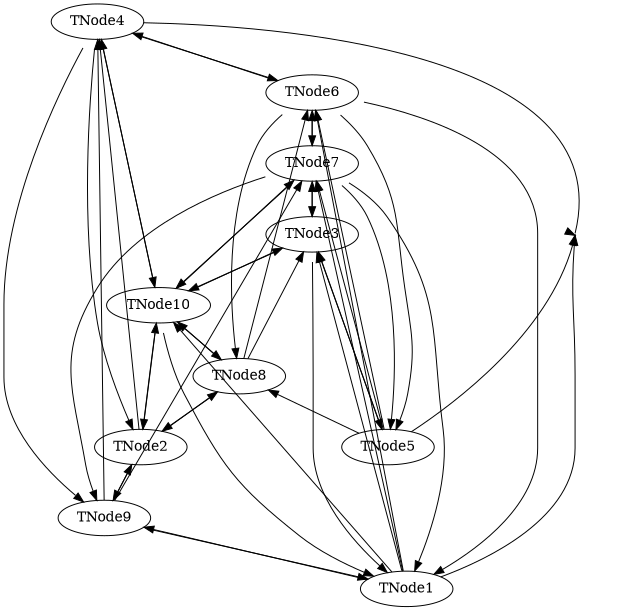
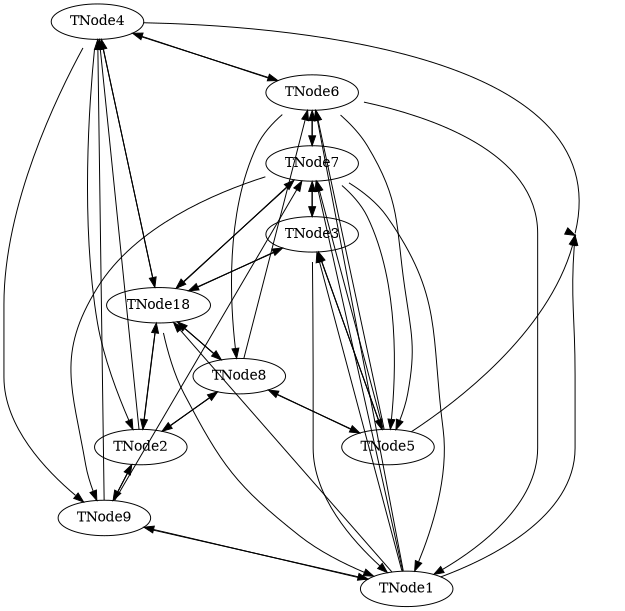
node "TNode10": label "TNode10" -> "TNode18"
edge "TNode8" -> "TNode3": now "TNode8" -> "TNode5"
